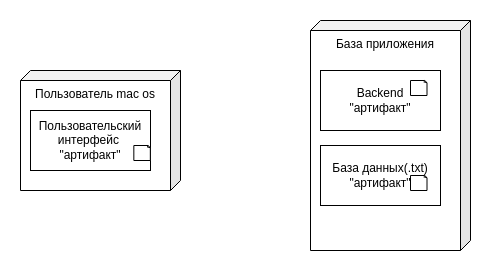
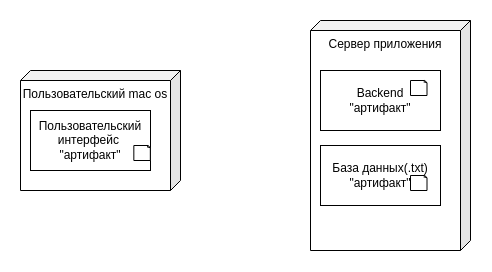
node "База приложения": label "База приложения" -> "Сервер приложения"
node "Пользователь mac os": label "Пользователь mac os" -> "Пользовательский mac os"
